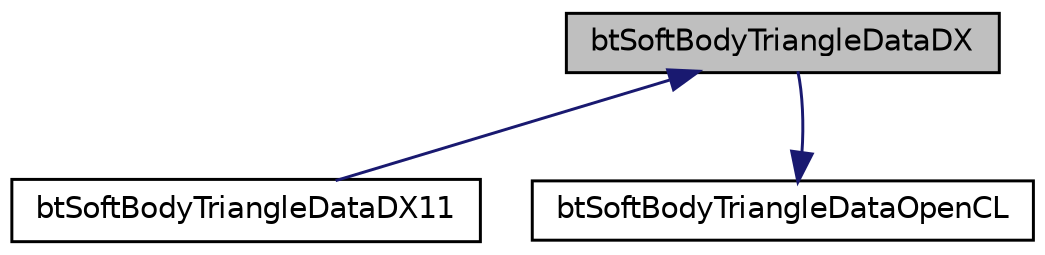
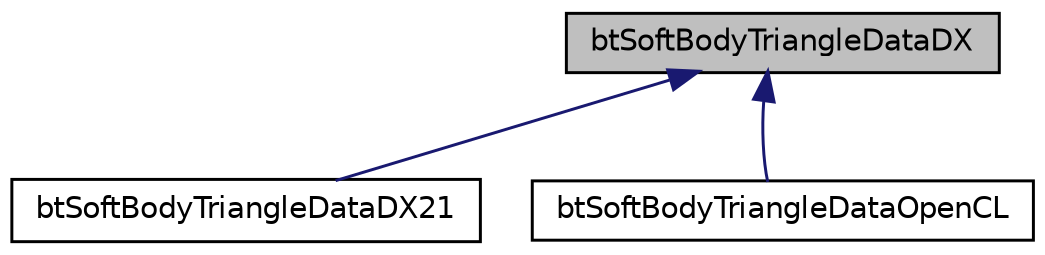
edge "btSoftBodyTriangleDataDX" -> "btSoftBodyTriangleDataOpenCL": reversed
node "btSoftBodyTriangleDataDX11": label "btSoftBodyTriangleDataDX11" -> "btSoftBodyTriangleDataDX21"
